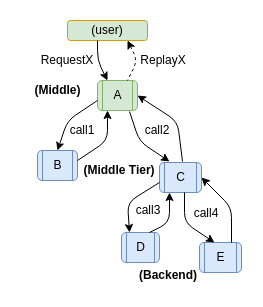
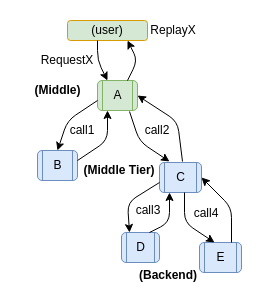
node "ReplayX": moved (164, 61) -> (174, 31)
edge "A" -> "(user)": style dashed -> solid
